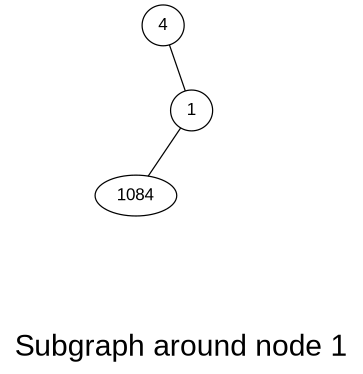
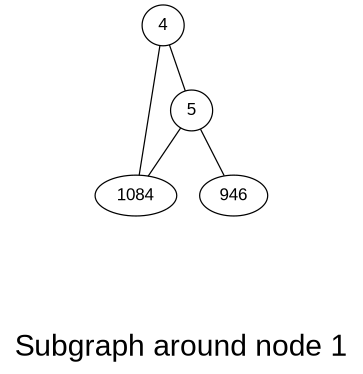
edge "4" -- "1084": added
node "1": label "1" -> "5"
node "946": added
